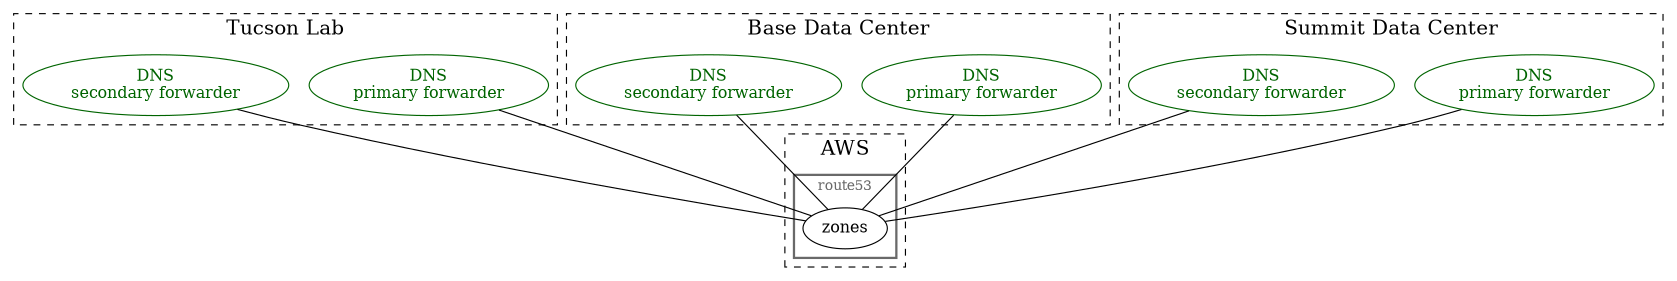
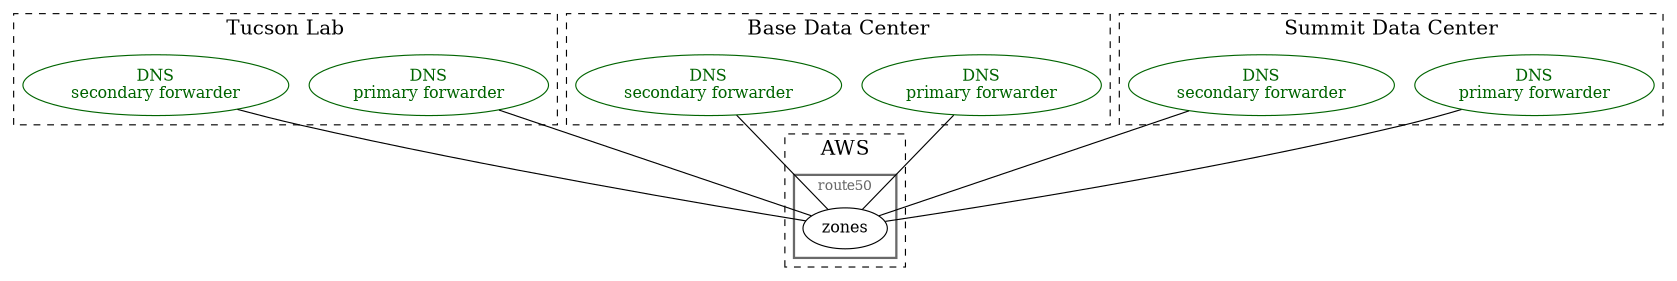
cluster "route53": label "route53" -> "route50"
